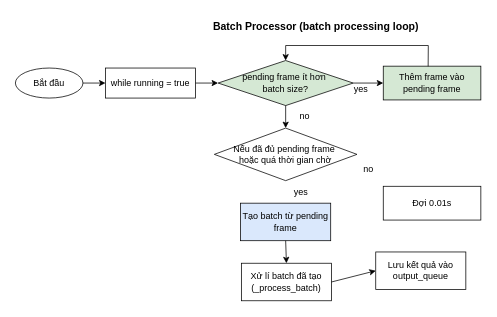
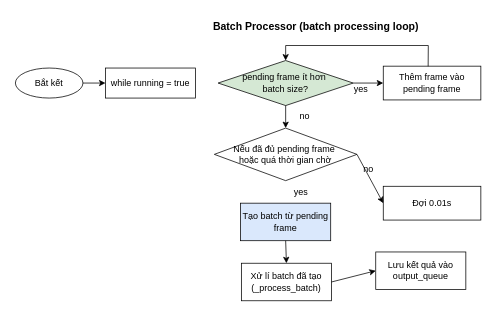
node "Bắt đầu": label "Bắt đầu" -> "Bắt kết"
edge "while running = true" -> "pending frame ít hơn batch size?": removed
node "Thêm frame vào pending frame": fillcolor #d5e8d4 -> #ffffff
edge "Nếu đã đủ pending frame hoặc quá thời gian chờ" -> "Đợi 0.01s": added
